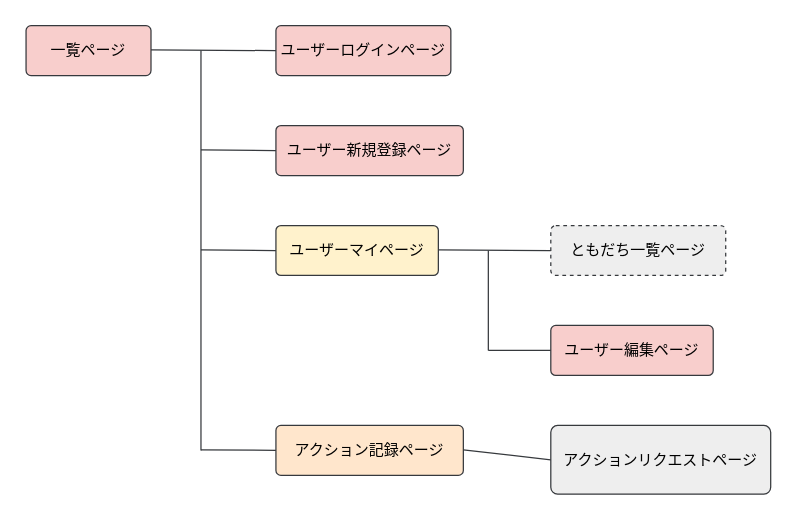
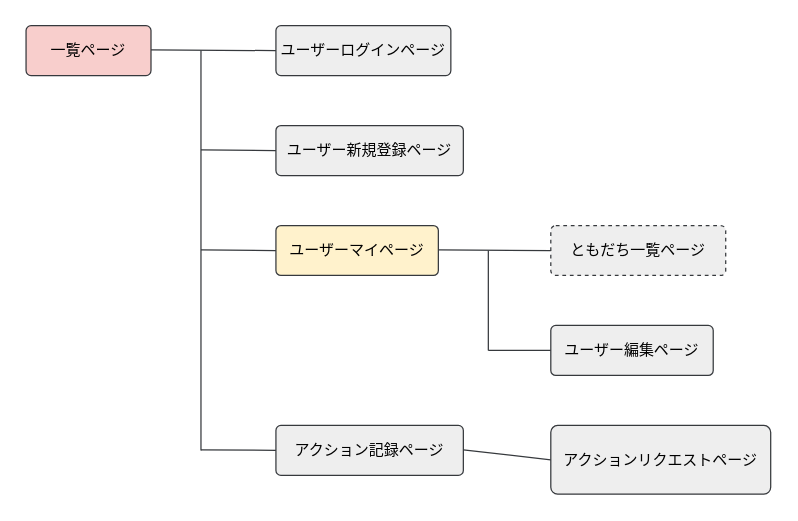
node "ユーザーログインページ": fillcolor #f8cecc -> #eeeeee
node "ユーザー新規登録ページ": fillcolor #f8cecc -> #eeeeee
node "ユーザー編集ページ": fillcolor #f8cecc -> #eeeeee
node "アクション記録ページ": fillcolor #ffe6cc -> #eeeeee
